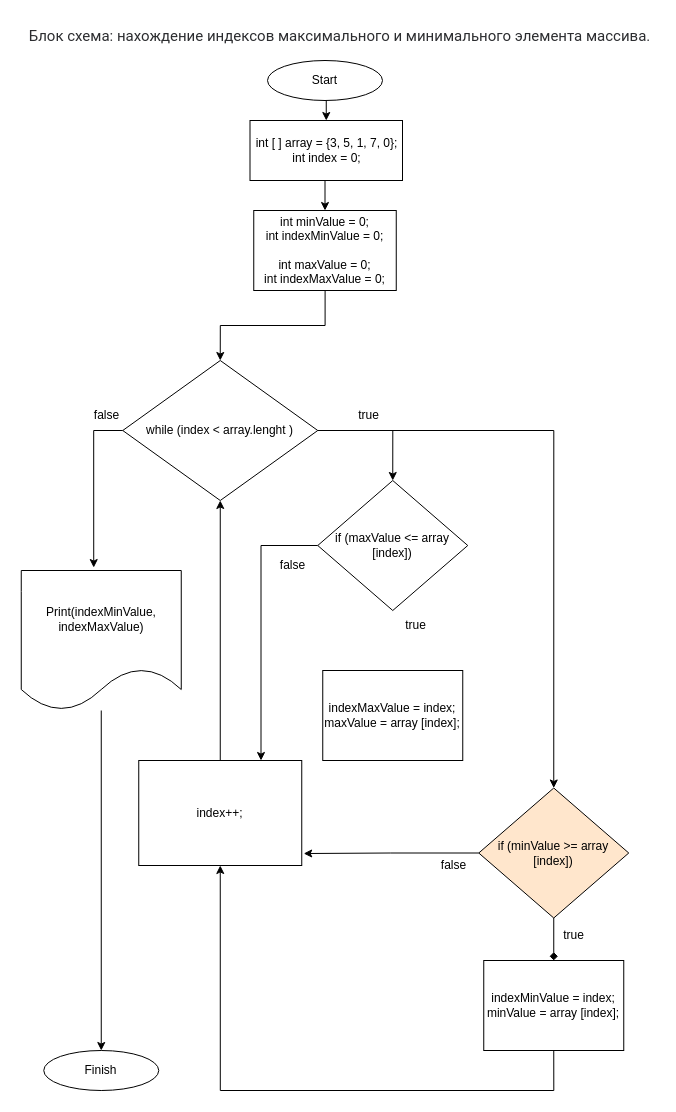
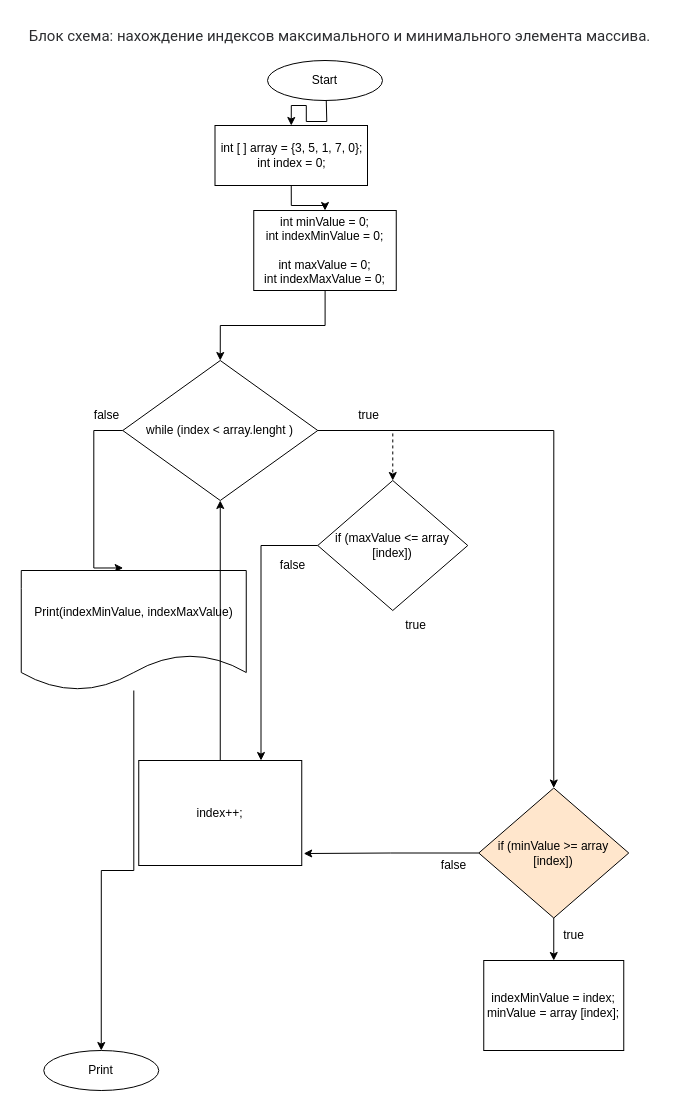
node "int [ ] array = {3, 5, 1, 7, 0}; int index = 0;": moved (326, 151) -> (291, 156)
edge "while (index < array.lenght )" -> "if (maxValue <= array [index])": style solid -> dashed
node "Print(indexMinValue, indexMaxValue)": size 160x140 -> 225x120
node "indexMaxValue = index; maxValue = array [index];": removed
edge "if (minValue >= array [index])" -> "indexMinValue = index; minValue = array [index];": arrowhead diamond -> classic
node "Finish": label "Finish" -> "Print"
edge "indexMinValue = index; minValue = array [index];" -> "index++;": removed
